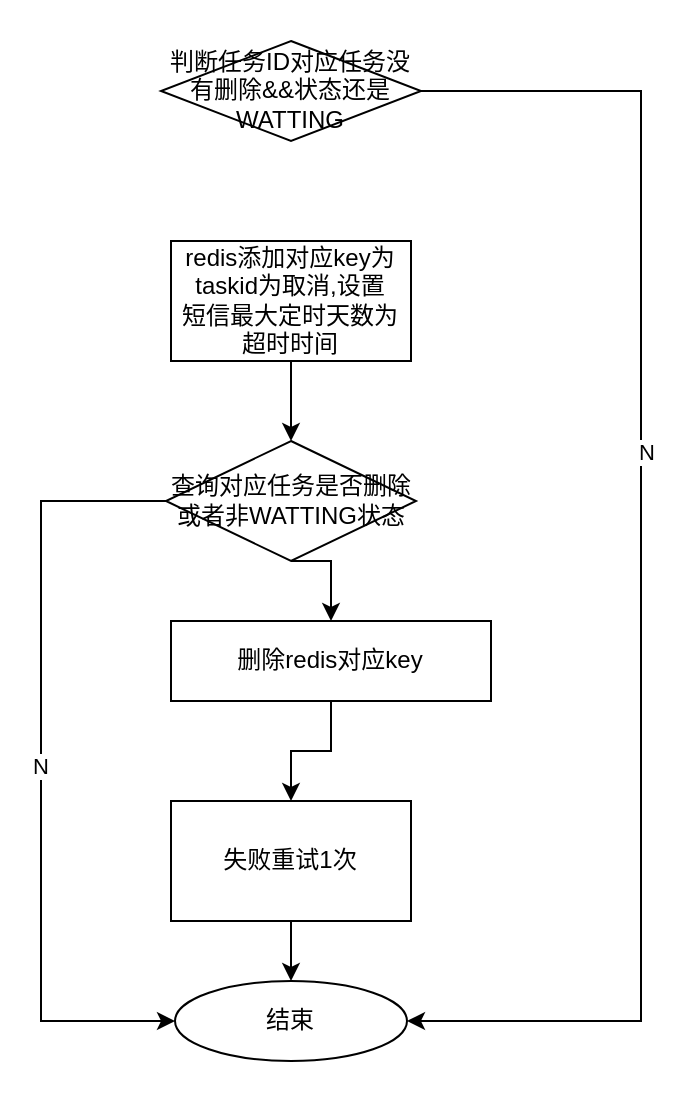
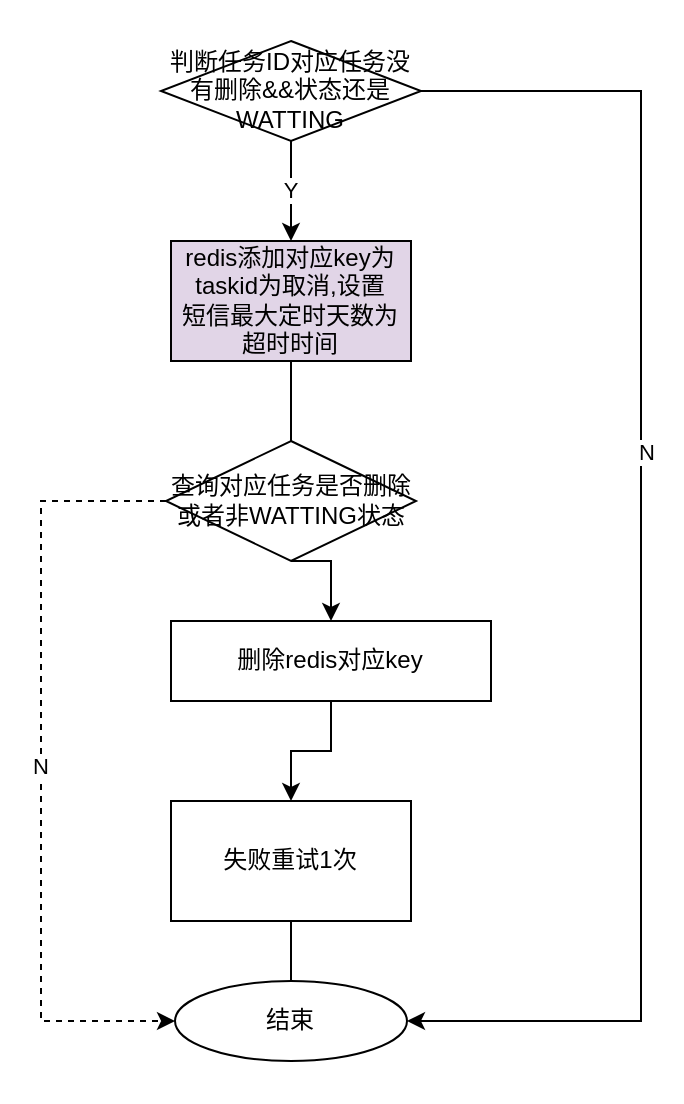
edge "判断任务ID对应任务没有删除&&状态还是WATTING" -> "redis添加对应key为taskid为取消,设置 短信最大定时天数为超时时间": added, label "Y"
node "redis添加对应key为taskid为取消,设置 短信最大定时天数为超时时间": fillcolor #ffffff -> #e1d5e7
edge "redis添加对应key为taskid为取消,设置 短信最大定时天数为超时时间" -> "查询对应任务是否删除或者非WATTING状态": arrowhead classic -> none
edge "查询对应任务是否删除或者非WATTING状态" -> "结束": style solid -> dashed
edge "失败重试1次" -> "结束": arrowhead classic -> none
